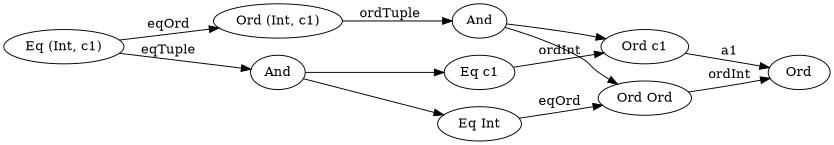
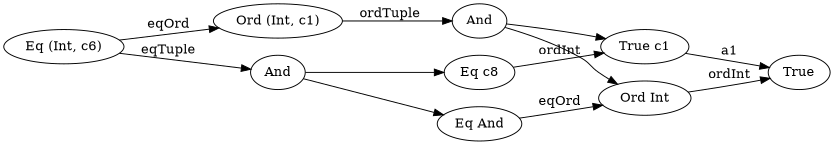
node "Eq (Int, c1)": label "Eq (Int, c1)" -> "Eq (Int, c6)"
node "Ord c1": label "Ord c1" -> "True c1"
node "Eq c1": label "Eq c1" -> "Eq c8"
node "Ord": label "Ord" -> "True"
node "Ord Ord": label "Ord Ord" -> "Ord Int"
node "Eq Int": label "Eq Int" -> "Eq And"
